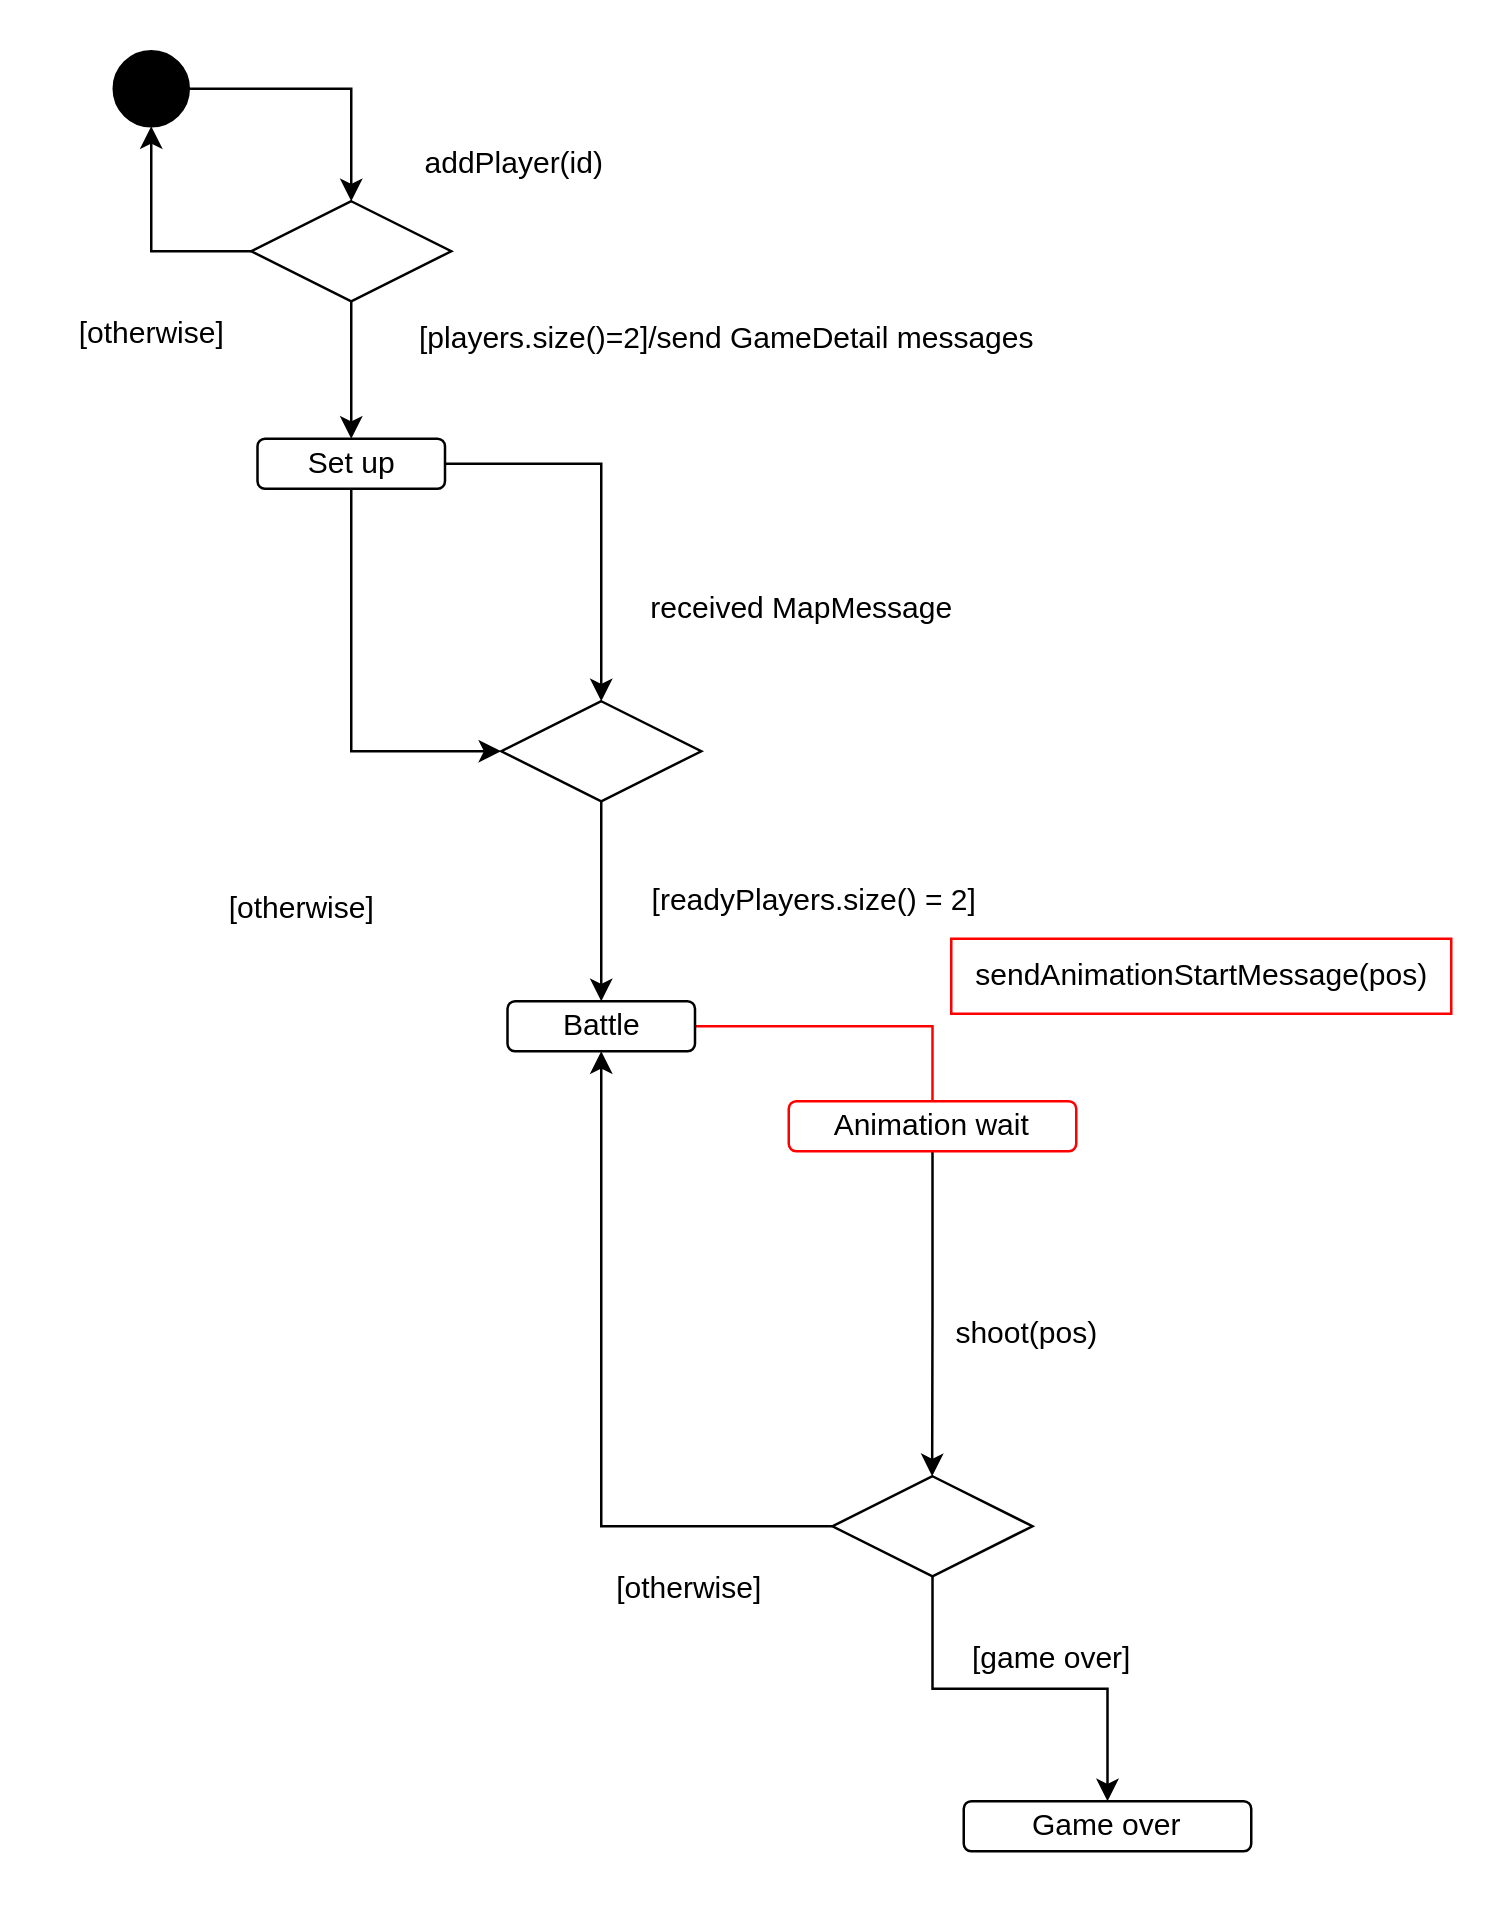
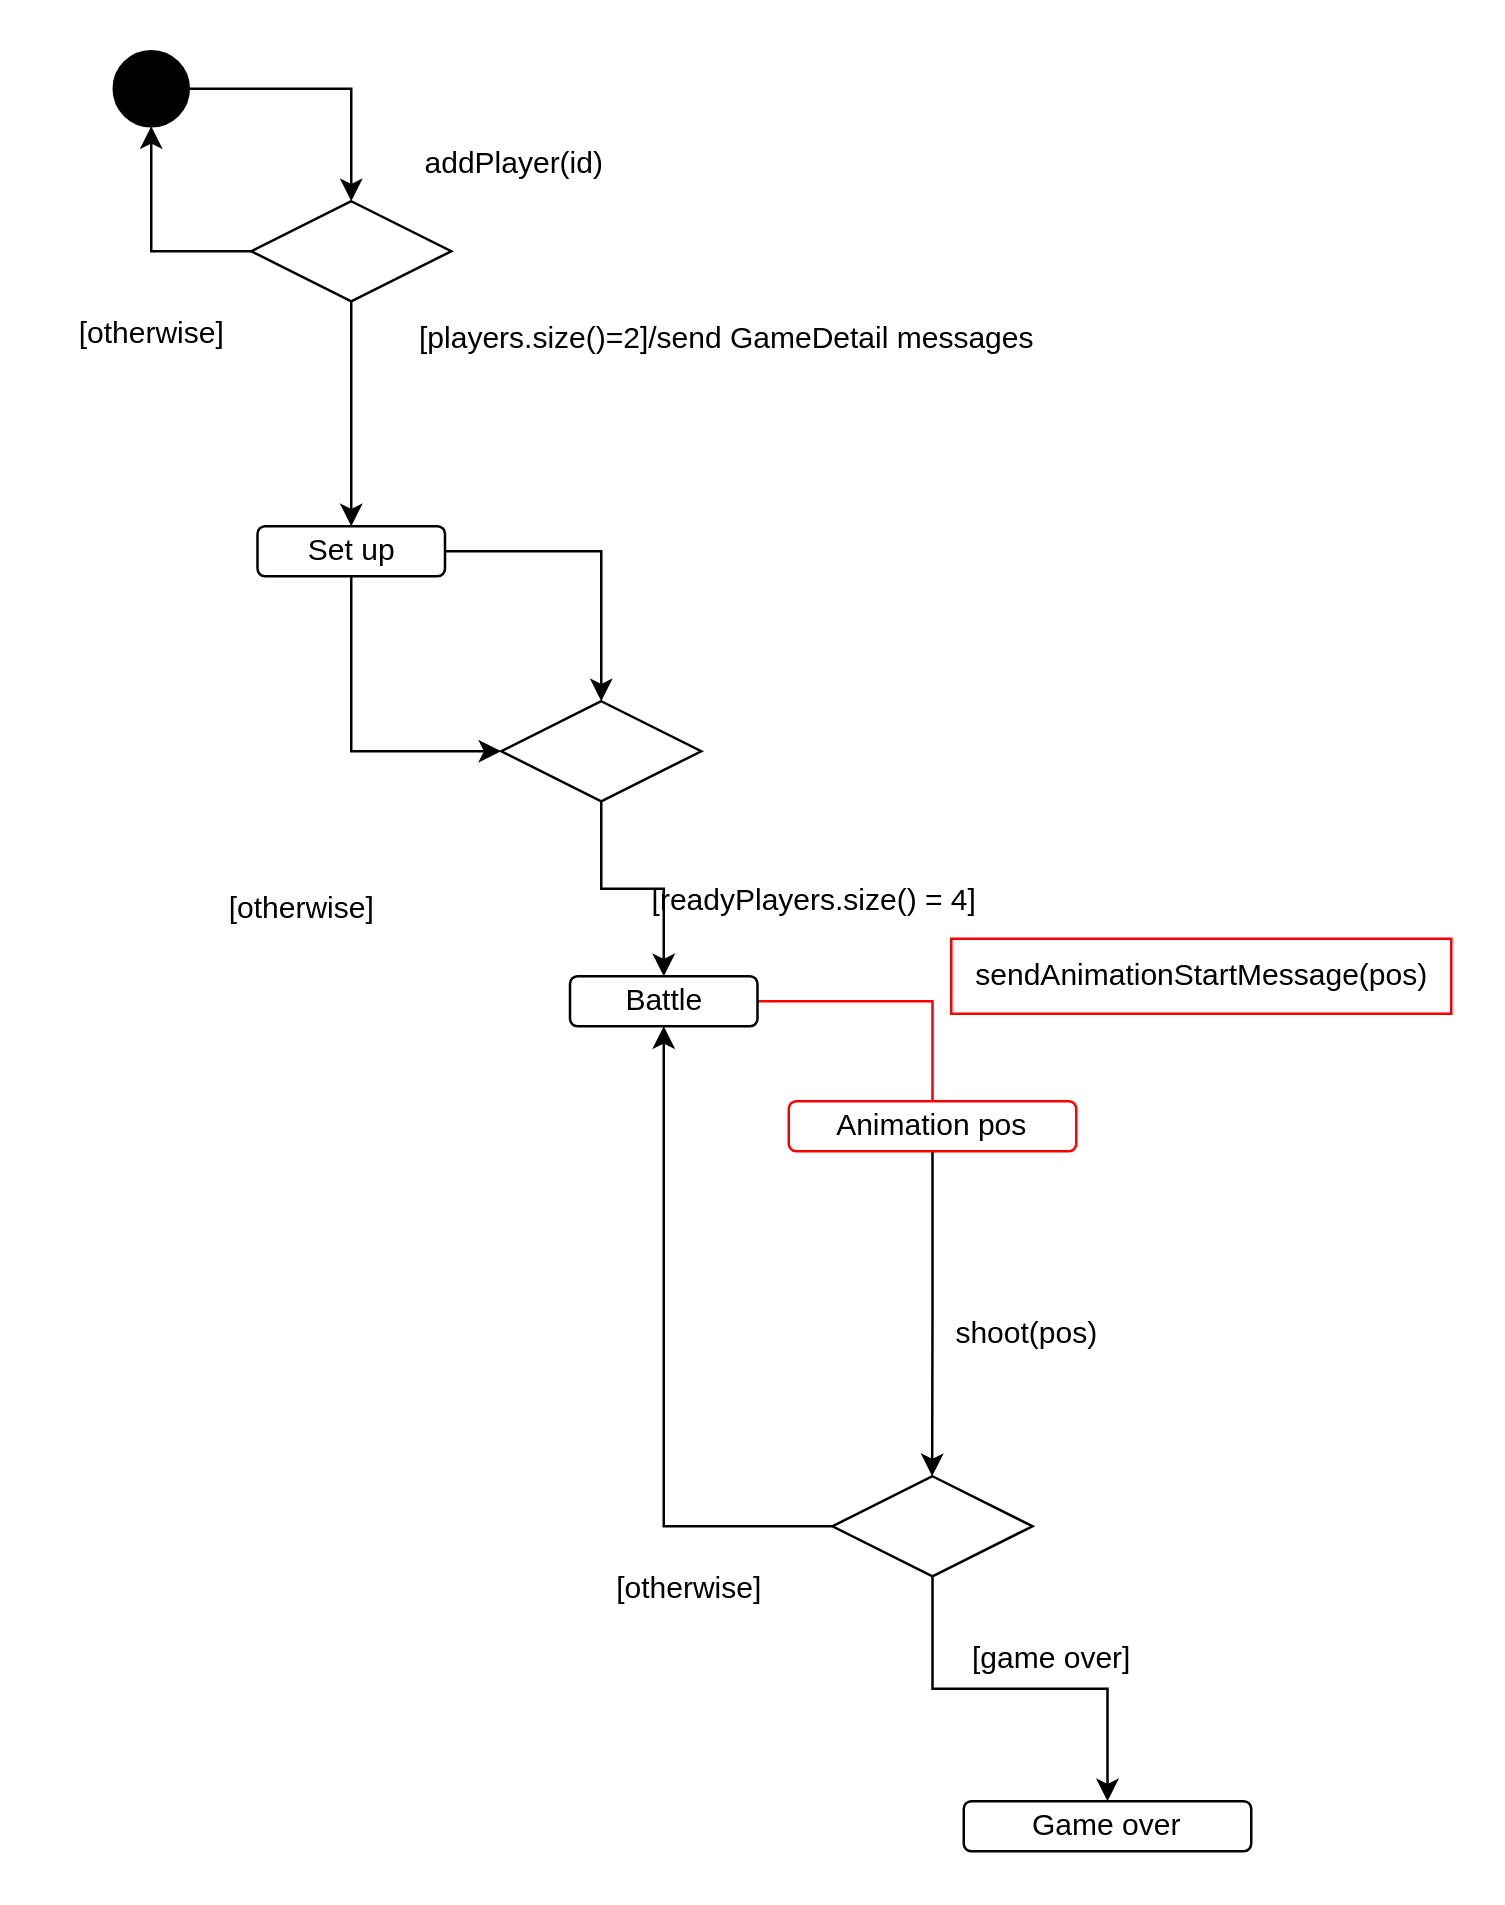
node "Set up": moved (351, 464) -> (351, 551)
node "received MapMessage": removed
node "[readyPlayers.size() = 2]": label "[readyPlayers.size() = 2]" -> "[readyPlayers.size() = 4]"
node "Battle": moved (601, 1026) -> (664, 1001)
node "Animation wait": label "Animation wait" -> "Animation pos"
